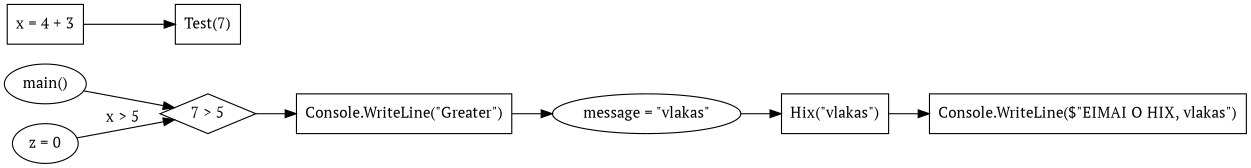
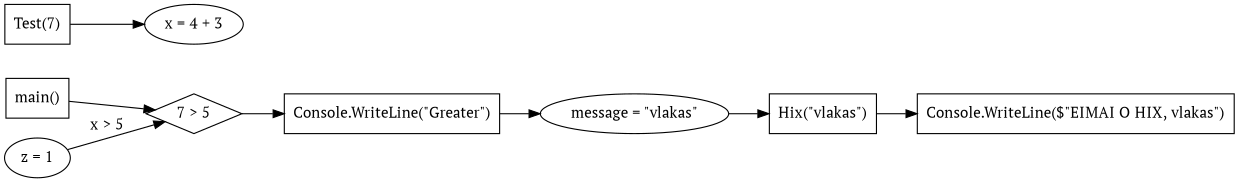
node "x = 4 + 3": shape box -> ellipse
edge "x = 4 + 3" -> "Test(7)": reversed
node "main()": shape ellipse -> box
node "z = 0": label "z = 0" -> "z = 1"
